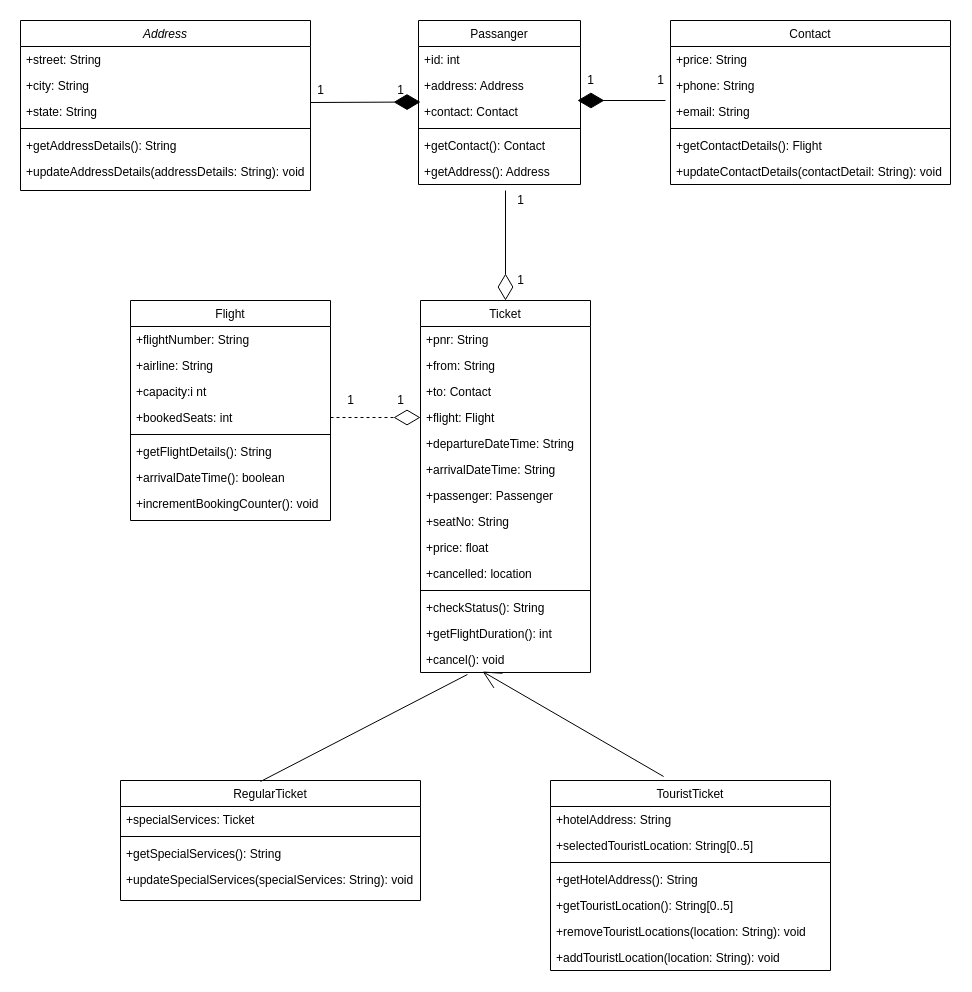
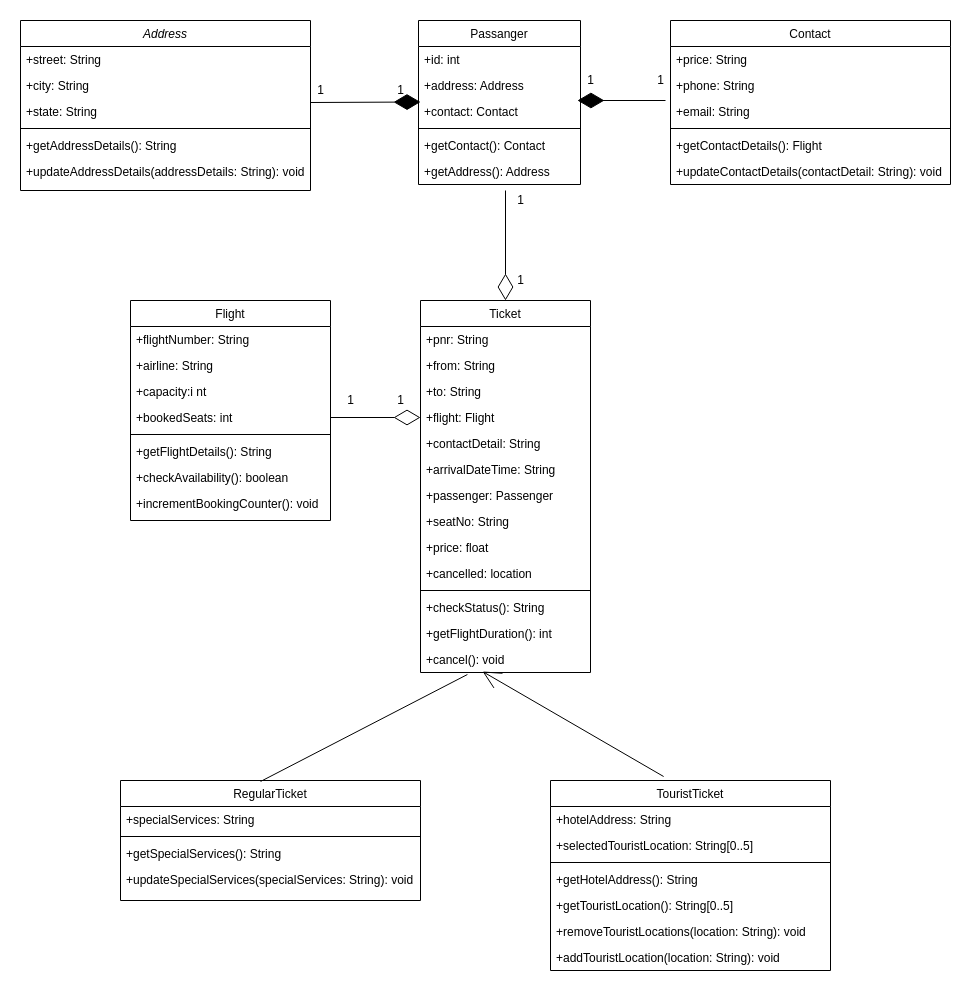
node "+to: Contact": label "+to: Contact" -> "+to: String"
edge "+bookedSeats: int" -> "+flight: Flight": style dashed -> solid
node "+departureDateTime: String": label "+departureDateTime: String" -> "+contactDetail: String"
node "+arrivalDateTime(): boolean": label "+arrivalDateTime(): boolean" -> "+checkAvailability(): boolean"
node "+specialServices: Ticket": label "+specialServices: Ticket" -> "+specialServices: String"
